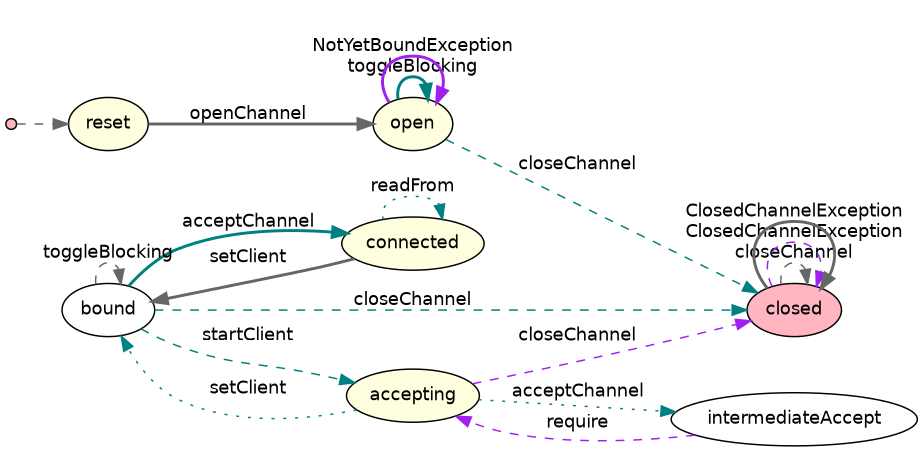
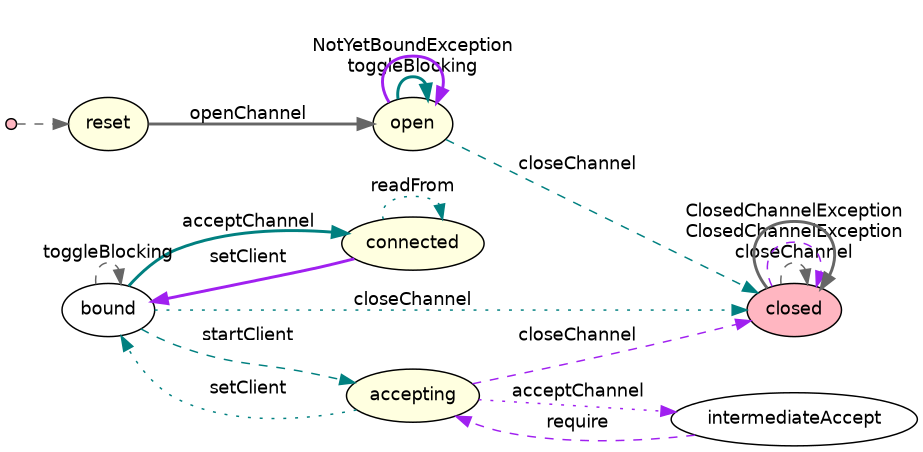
edge "connected" -> "bound": color gray40 -> purple
edge "bound" -> "closed": style dashed -> dotted
edge "accepting" -> "intermediateAccept": color teal -> purple
